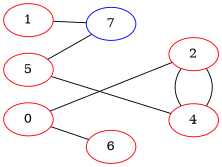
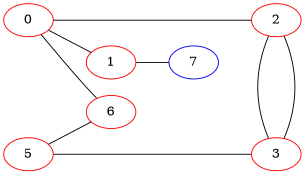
edge "0" -- "1": added
edge "7" -- "5": now "6" -- "5"
node "4": label "4" -> "3"
